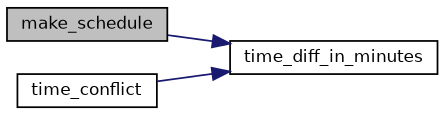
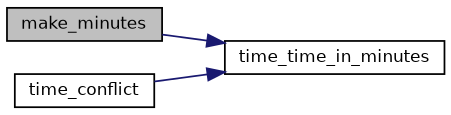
node "make_schedule": label "make_schedule" -> "make_minutes"
node "time_diff_in_minutes": label "time_diff_in_minutes" -> "time_time_in_minutes"
